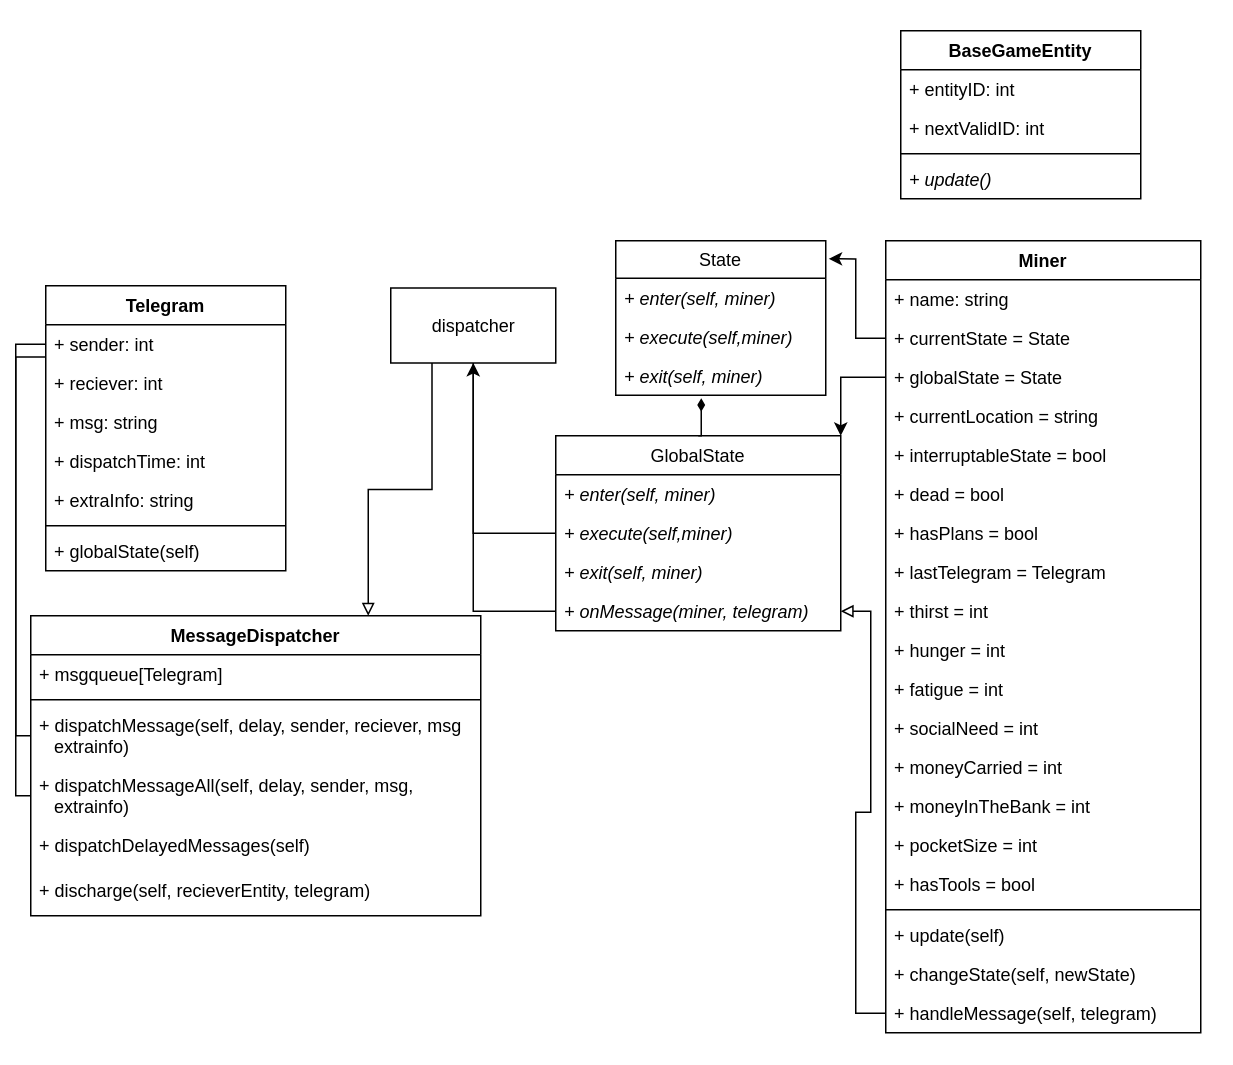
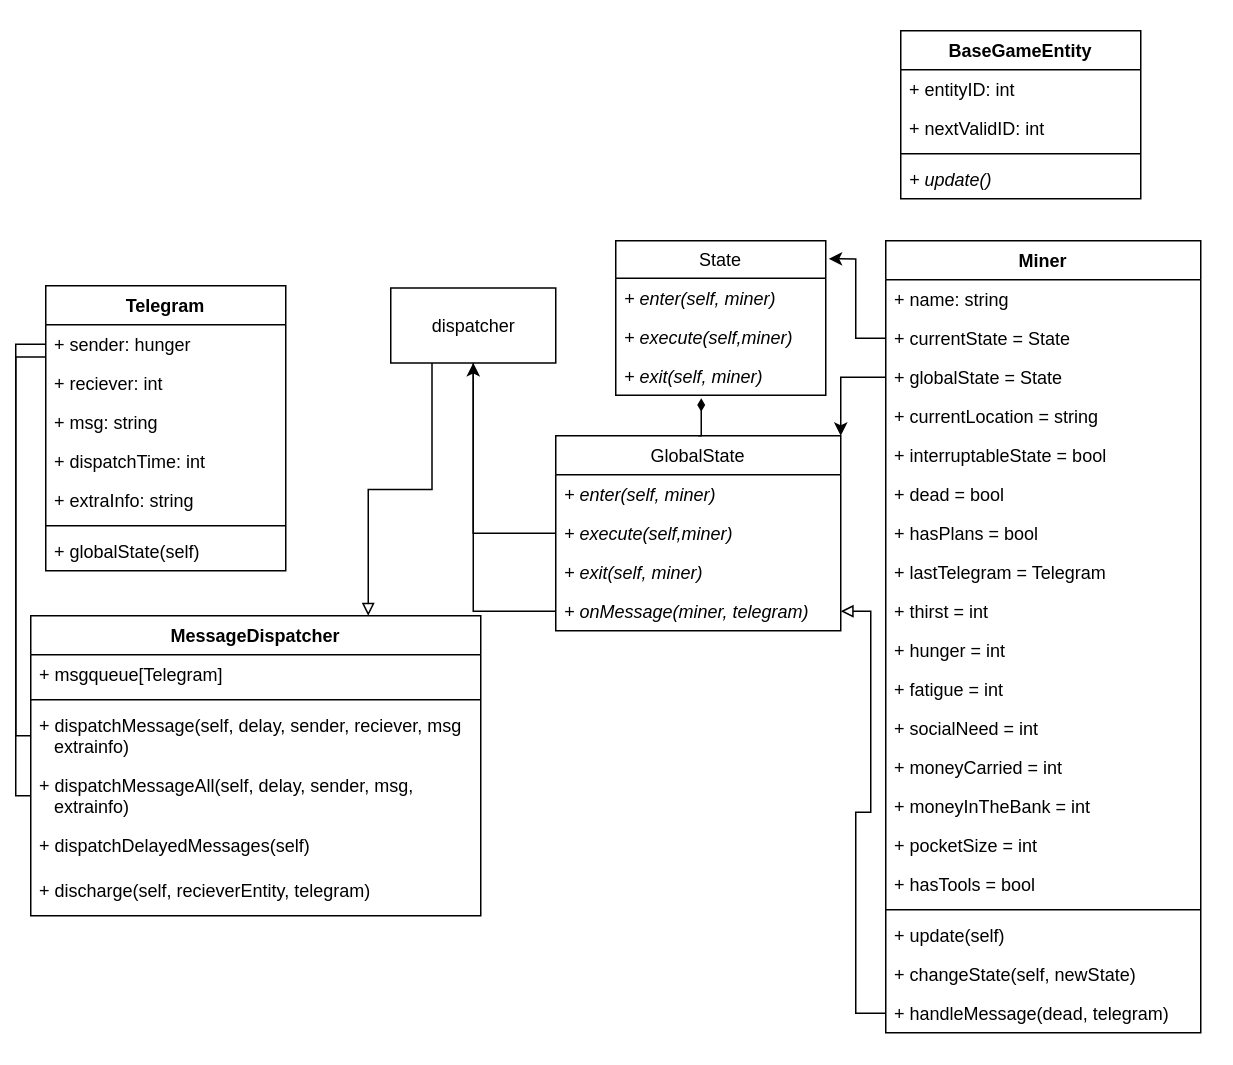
node "+ sender: int": label "+ sender: int" -> "+ sender: hunger"
node "+ handleMessage(self, telegram)": label "+ handleMessage(self, telegram)" -> "+ handleMessage(dead, telegram)"
